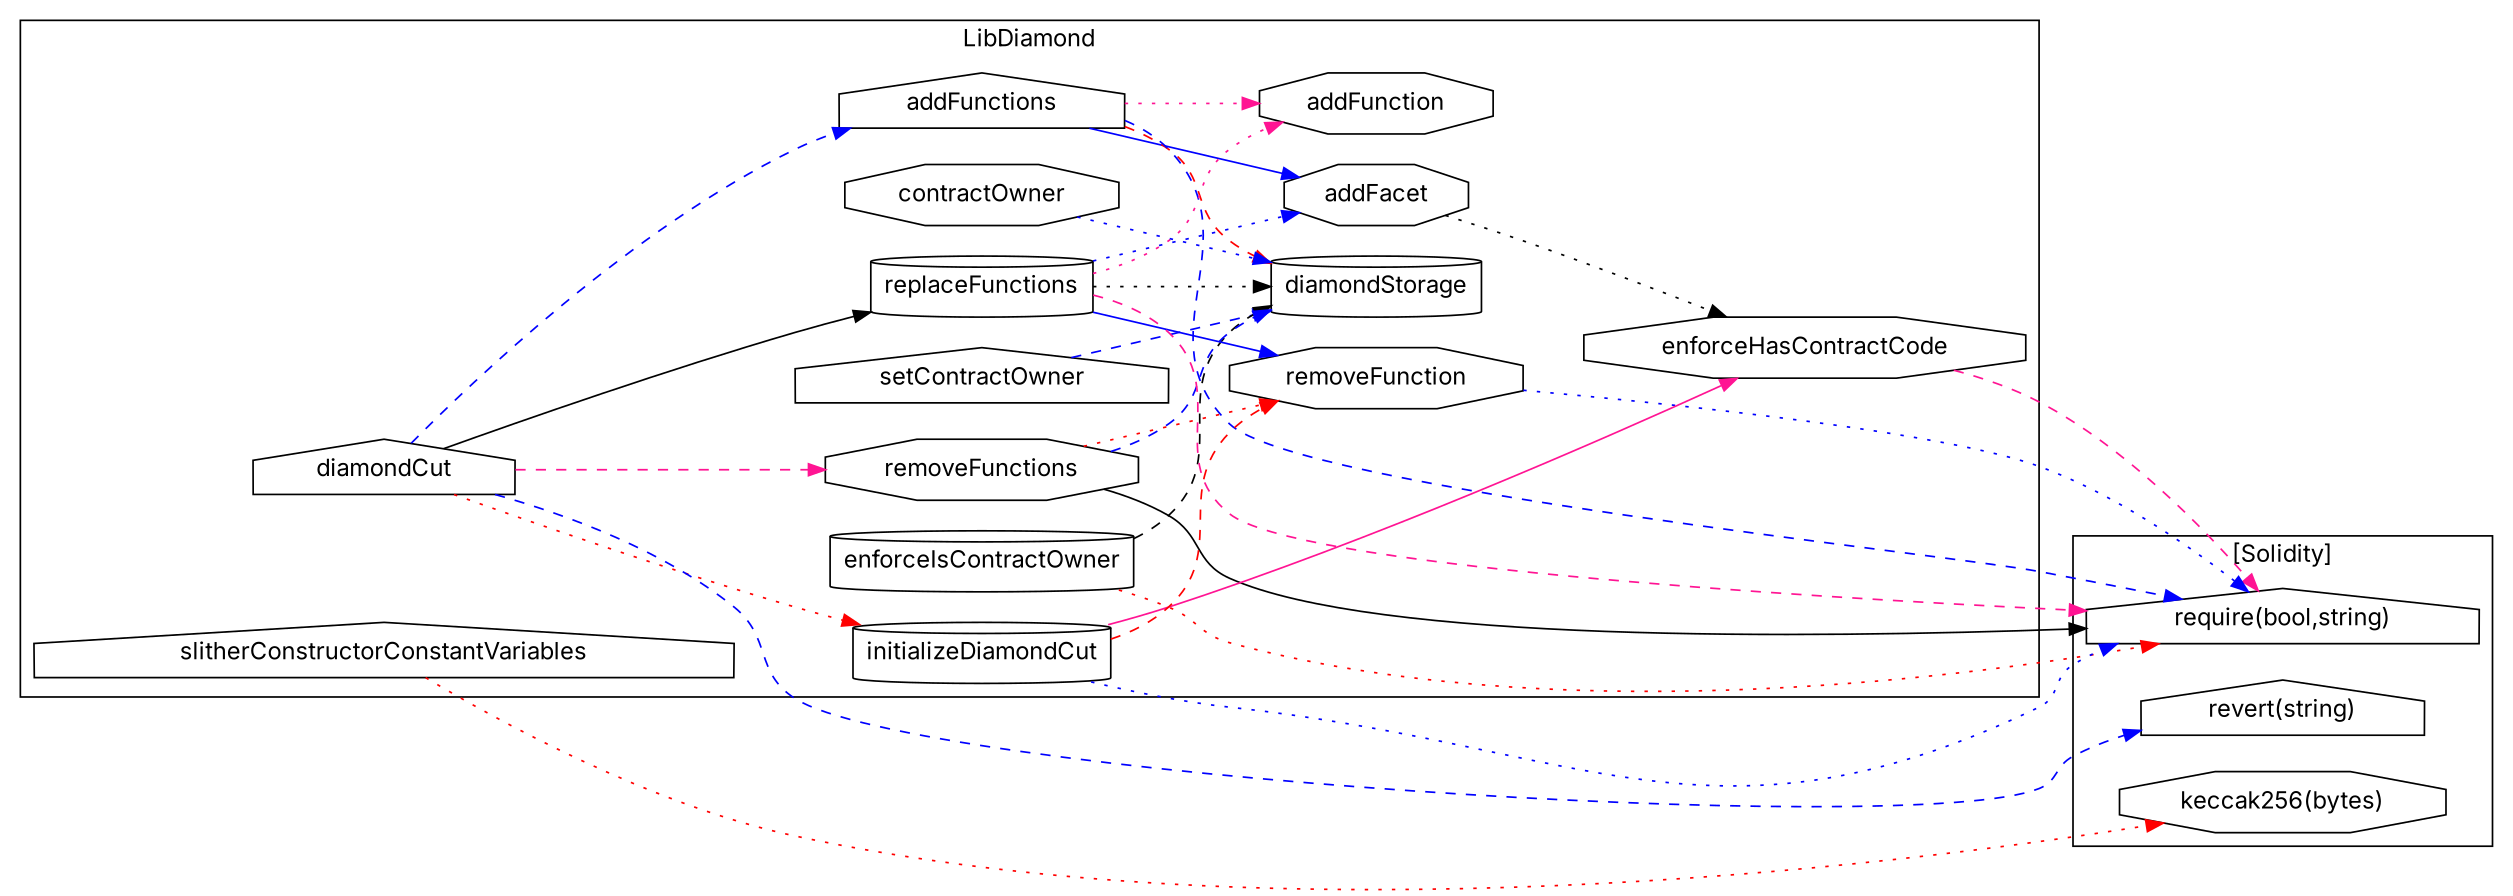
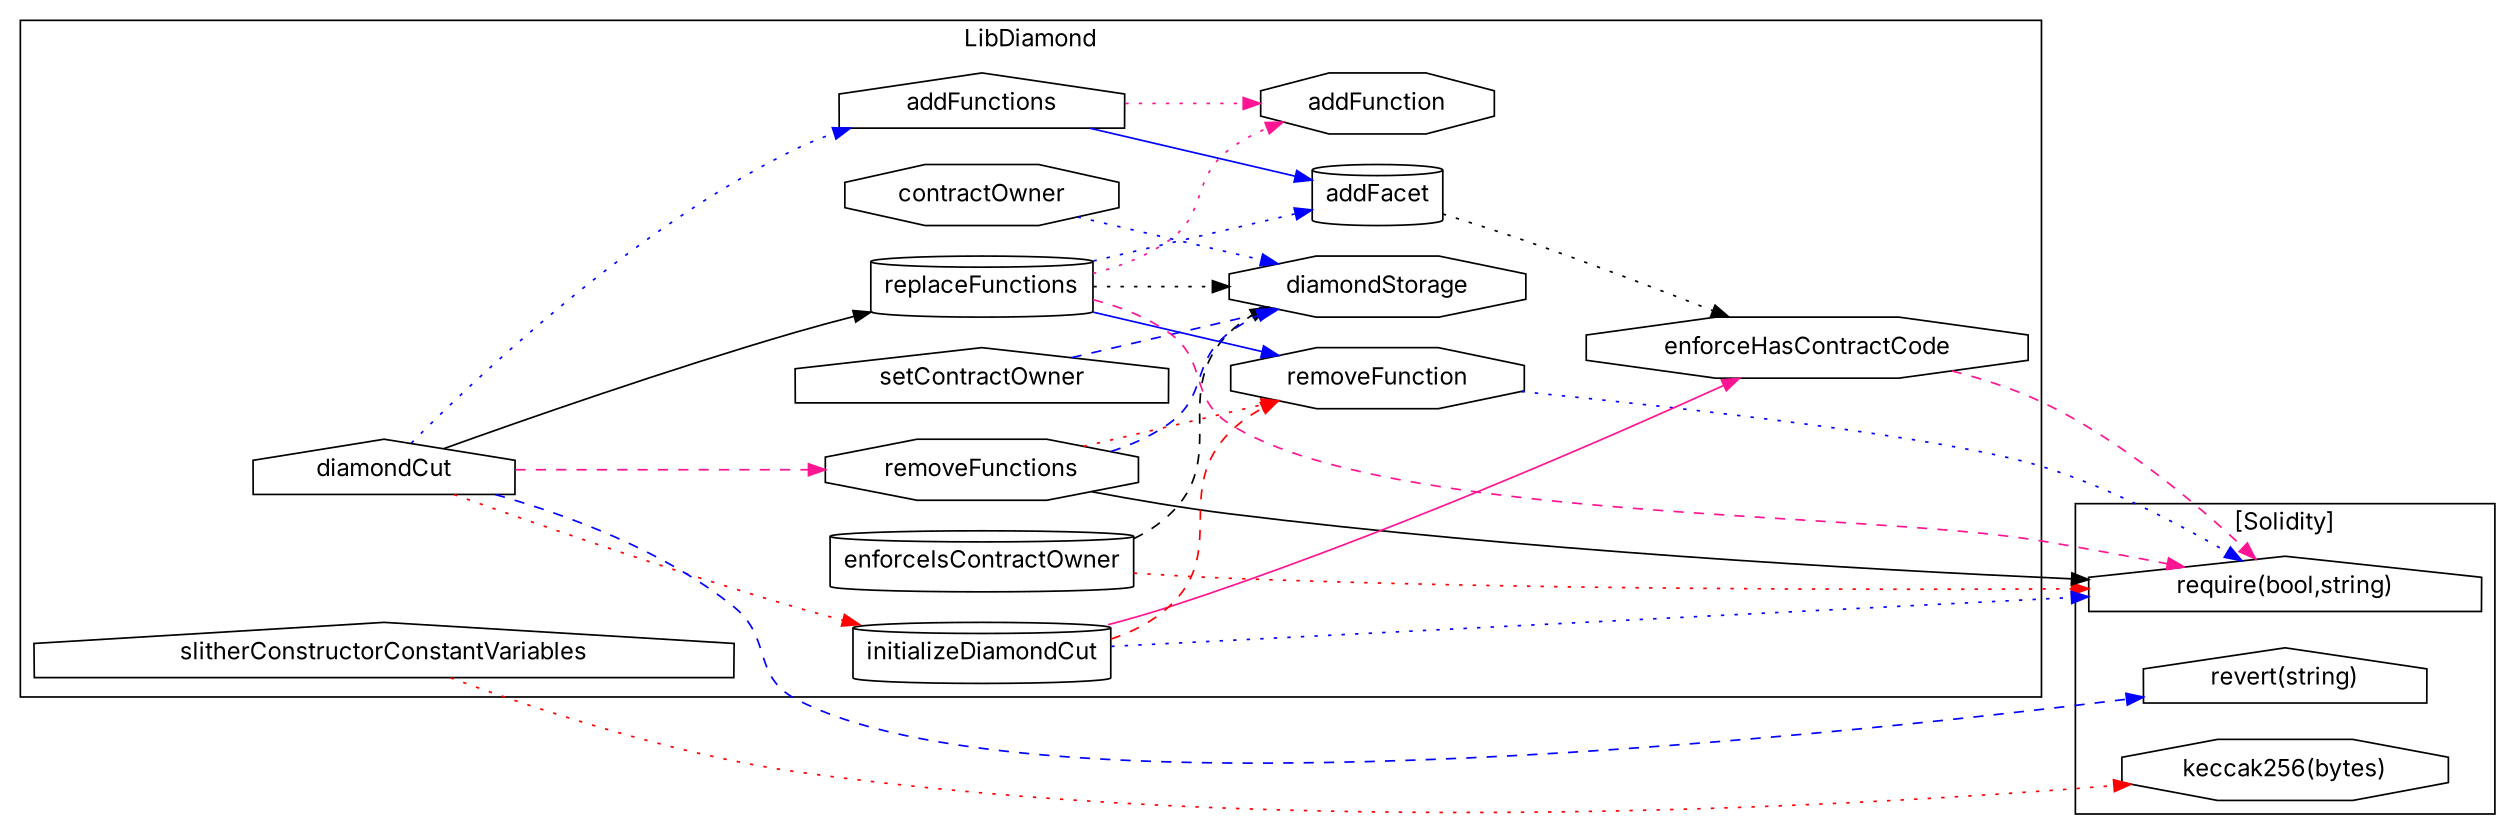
edge "addFunctions" -> "diamondStorage": removed
node "addFacet": shape octagon -> cylinder
edge "diamondCut" -> "addFunctions": style dashed -> dotted
node "diamondStorage": shape cylinder -> octagon
edge "addFunctions" -> "require(bool,string)": removed
